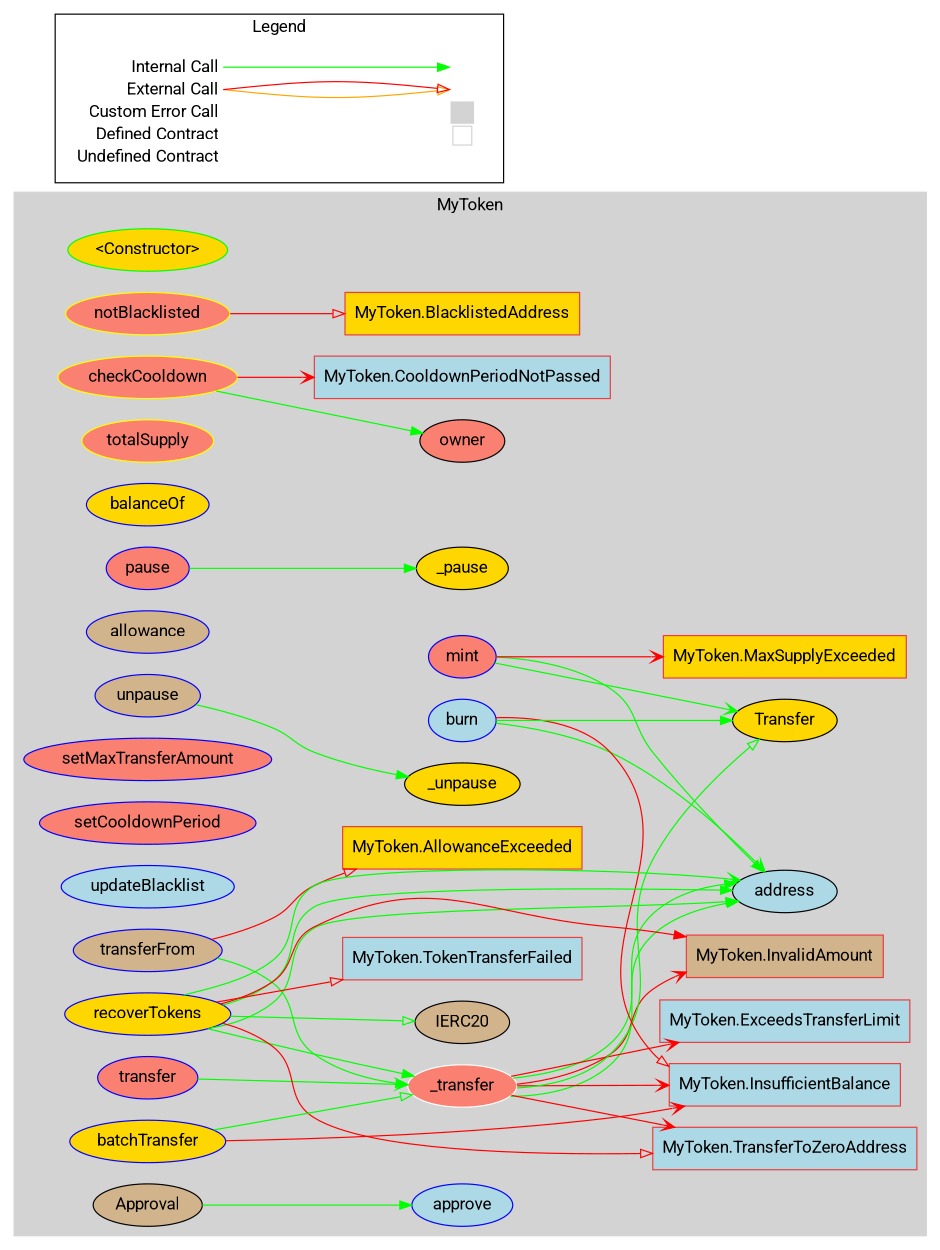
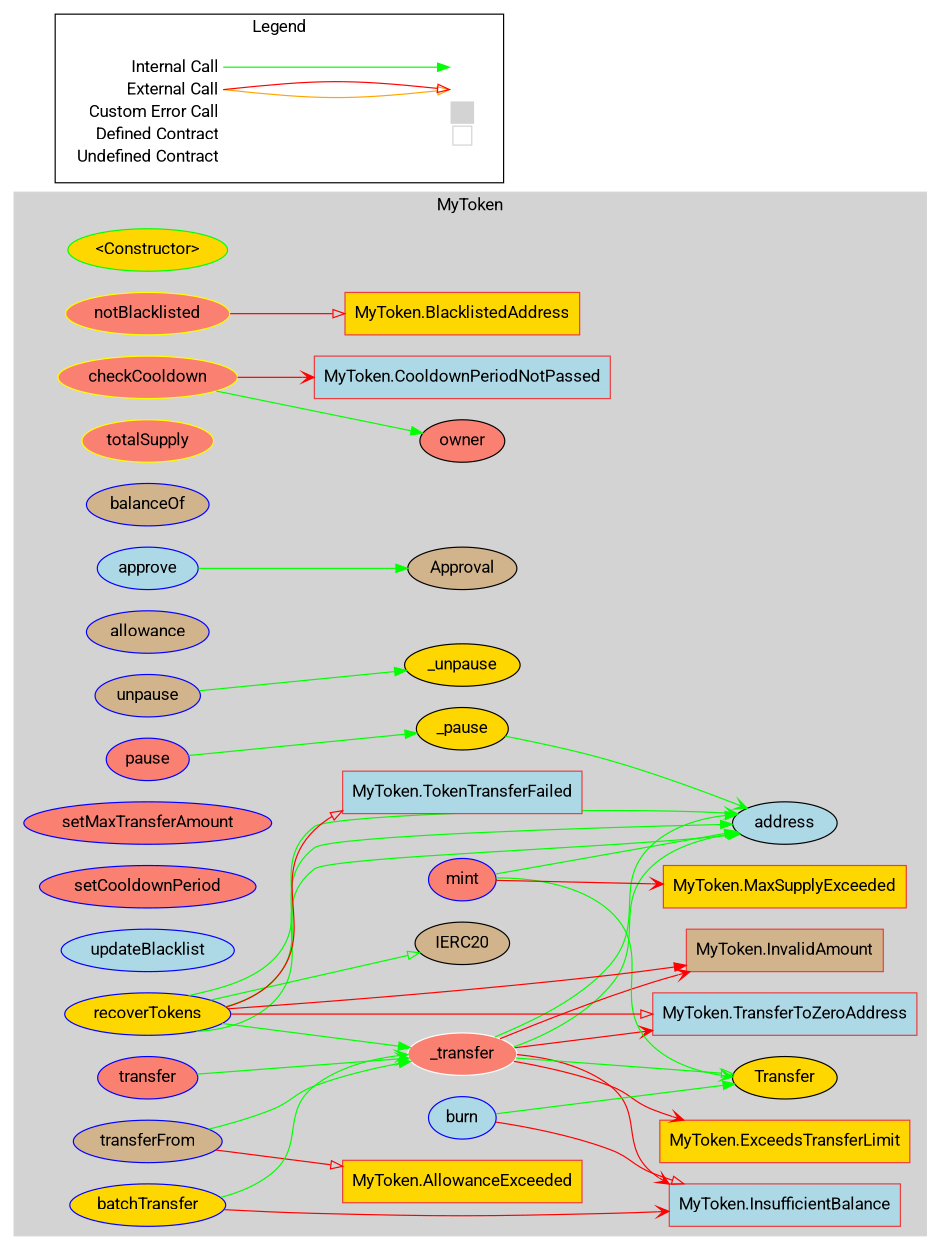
node "balanceOf": fillcolor gold -> tan
edge "burn" -> "address": now "_pause" -> "address"
node "MyToken.ExceedsTransferLimit": fillcolor lightblue -> gold
edge "batchTransfer" -> "_transfer": arrowhead onormal -> vee
edge "Approval" -> "approve": reversed
